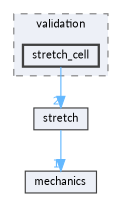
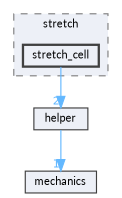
cluster "validation": label "validation" -> "stretch"
node "stretch": label "stretch" -> "helper"
